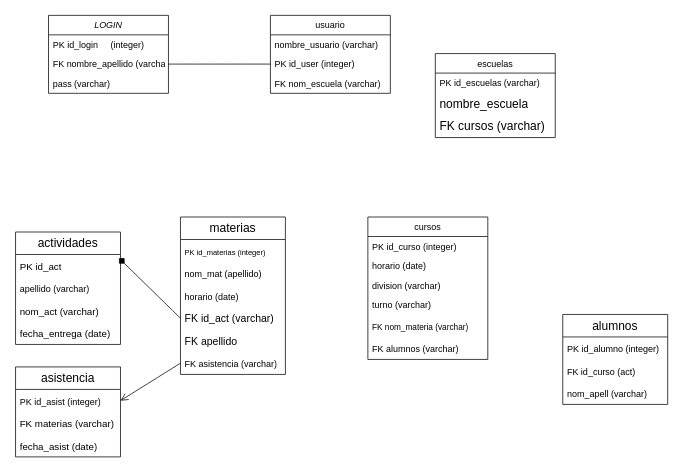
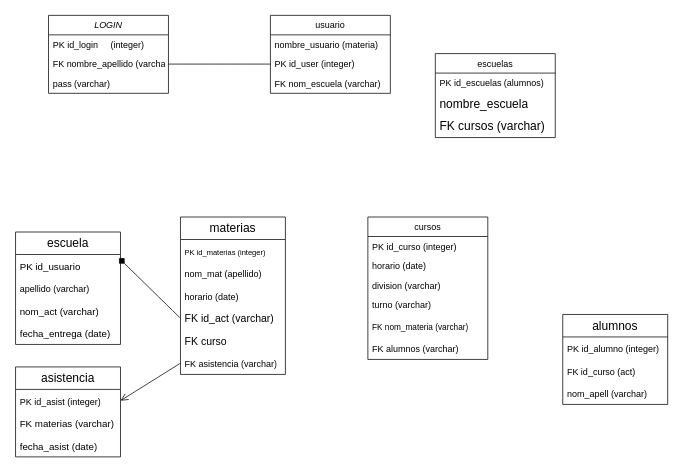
node "nombre_usuario (varchar)": label "nombre_usuario (varchar)" -> "nombre_usuario (materia)"
node "PK id_escuelas (varchar)": label "PK id_escuelas (varchar)" -> "PK id_escuelas (alumnos)"
node "actividades": label "actividades" -> "escuela"
node "PK id_act": label "PK id_act" -> "PK id_usuario"
node "FK apellido": label "FK apellido" -> "FK curso"
